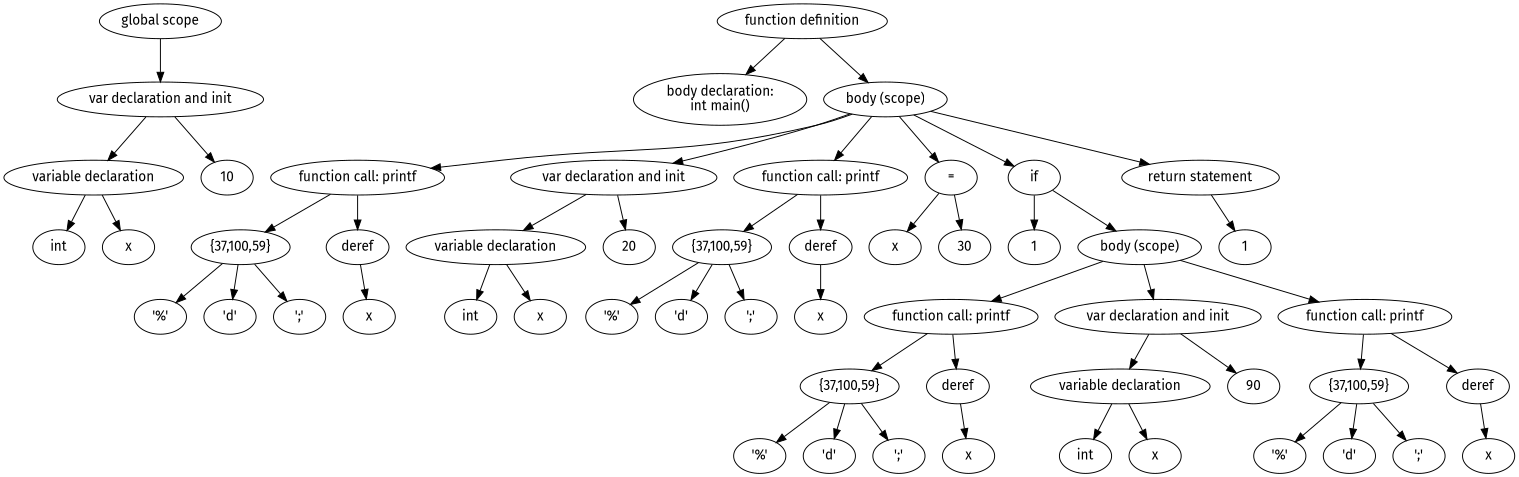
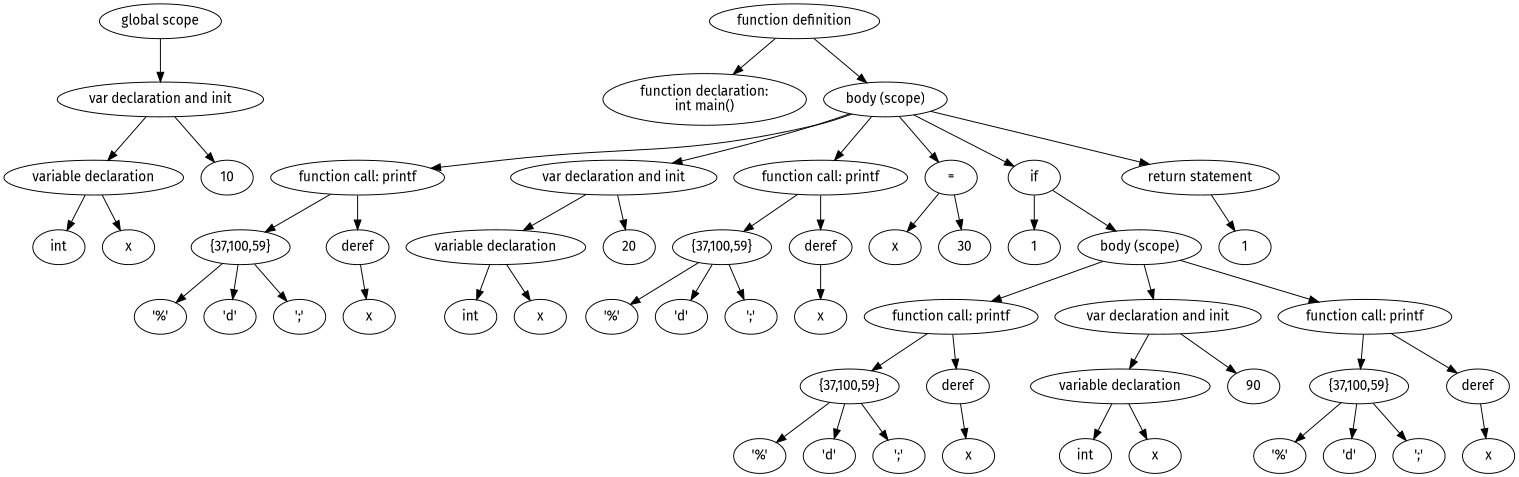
node "body declaration: int main()": label "body declaration: int main()" -> "function declaration: int main()"
